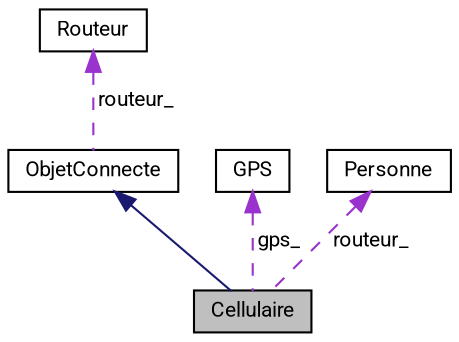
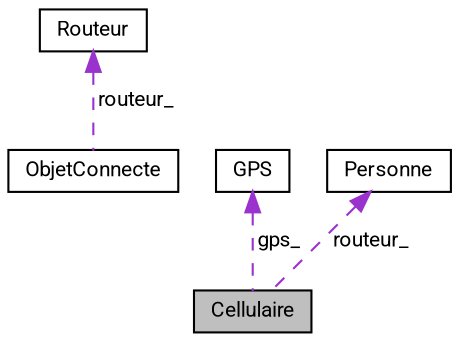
edge "Cellulaire" -> "ObjetConnecte": removed
